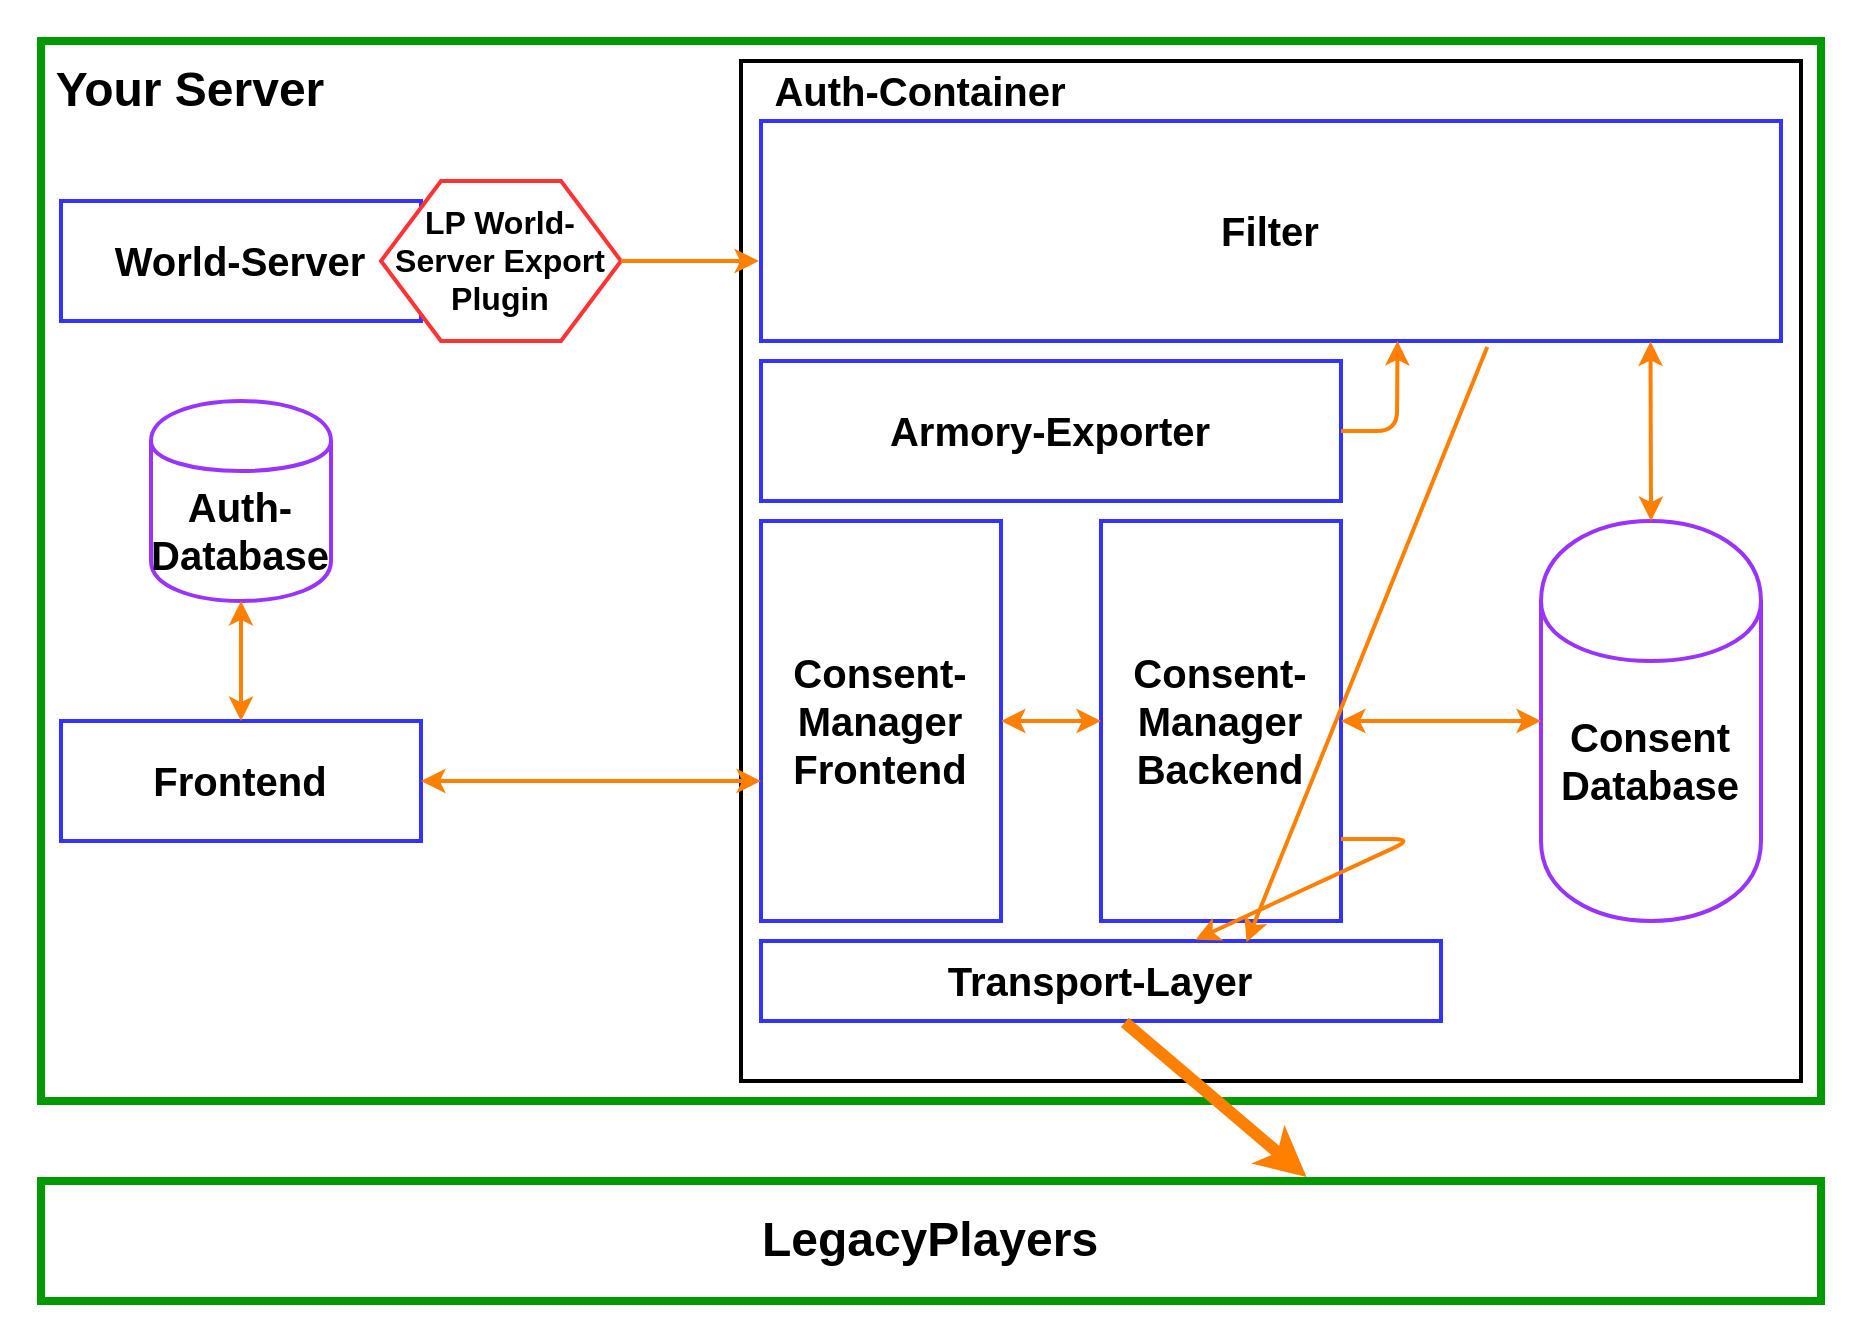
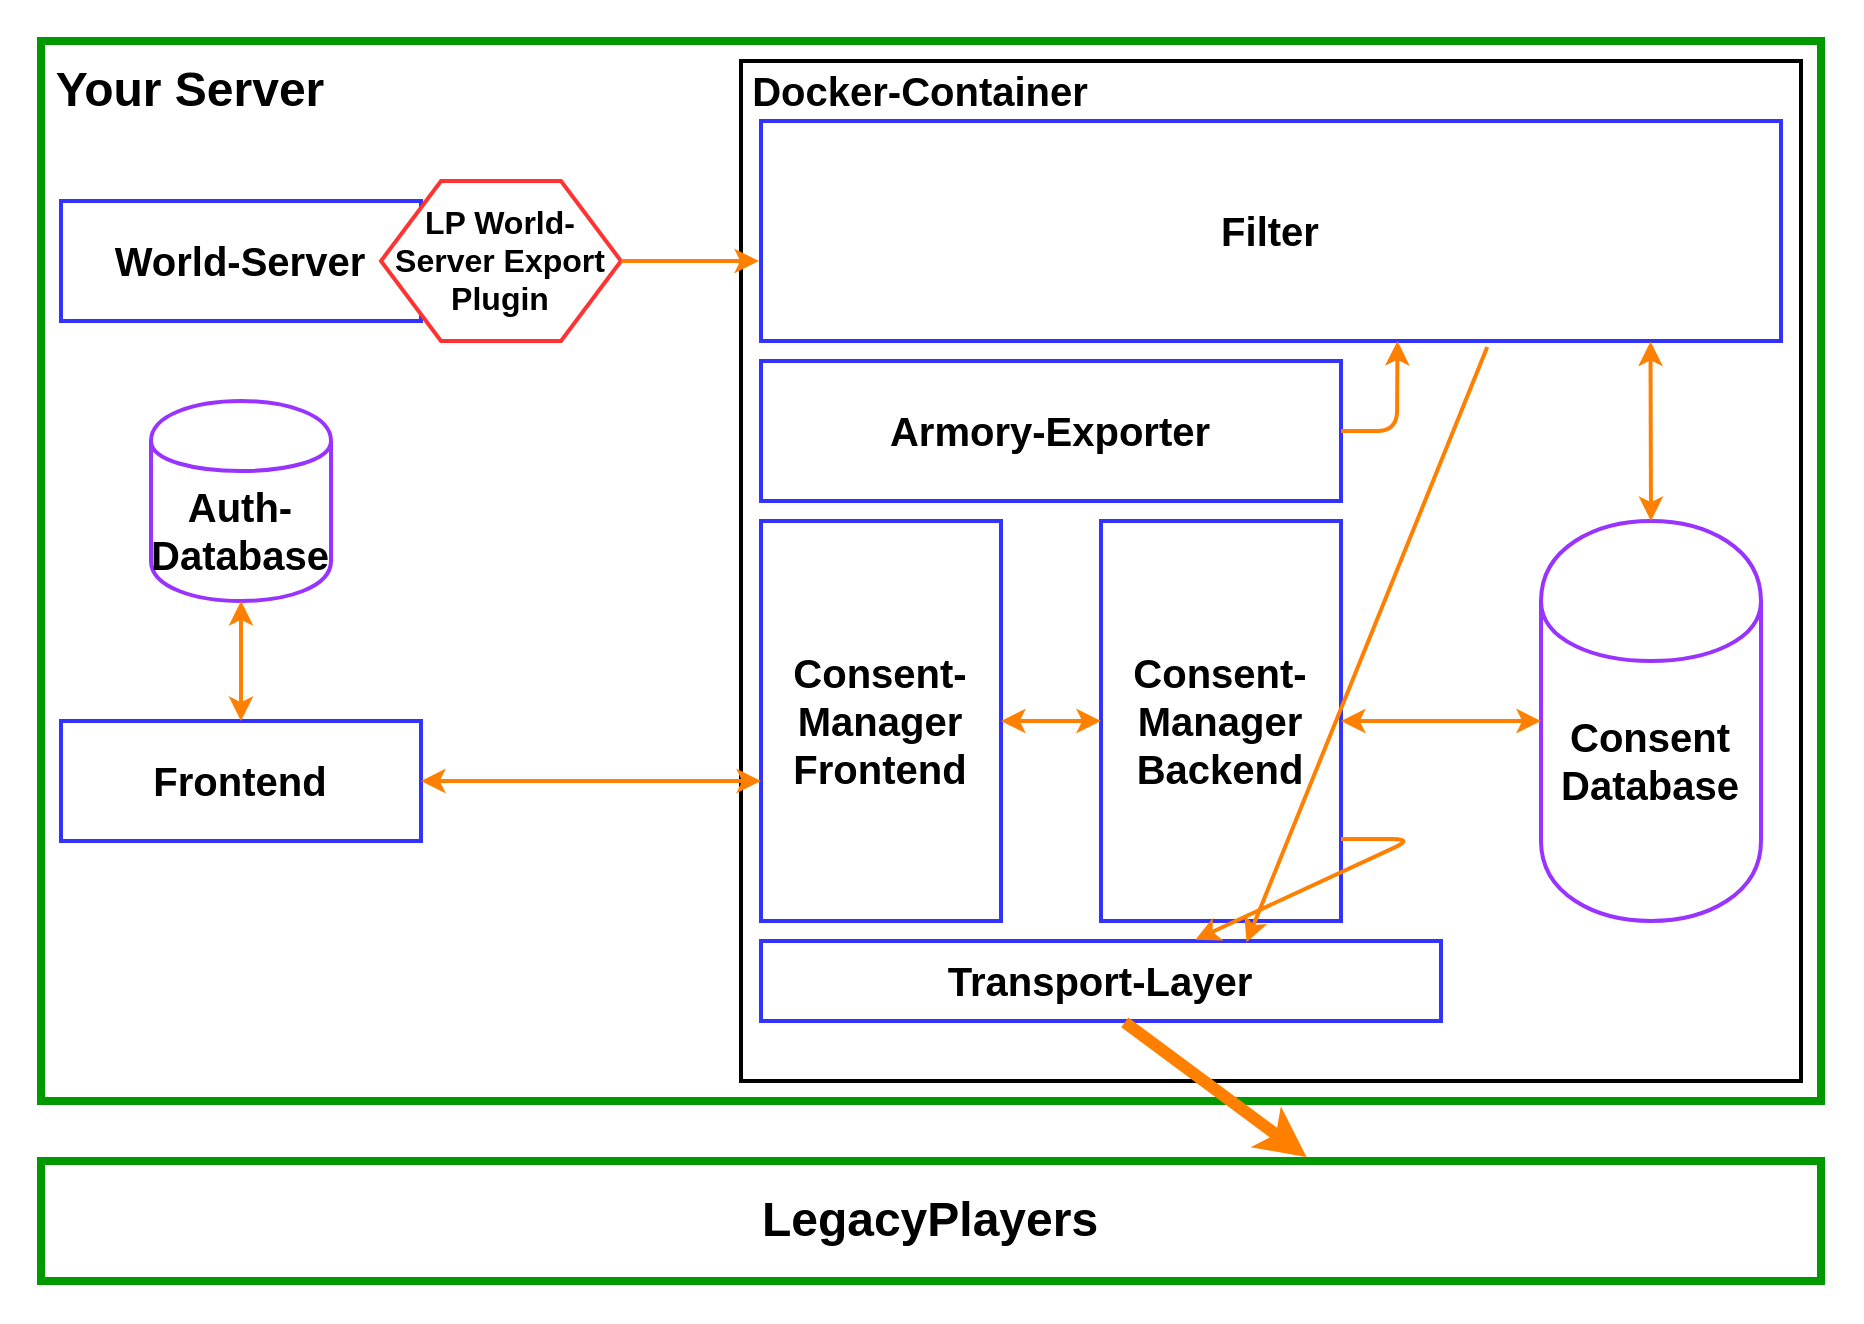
node "Auth-Container": label "Auth-Container" -> "Docker-Container"
node "LegacyPlayers": moved (931, 1241) -> (931, 1221)
